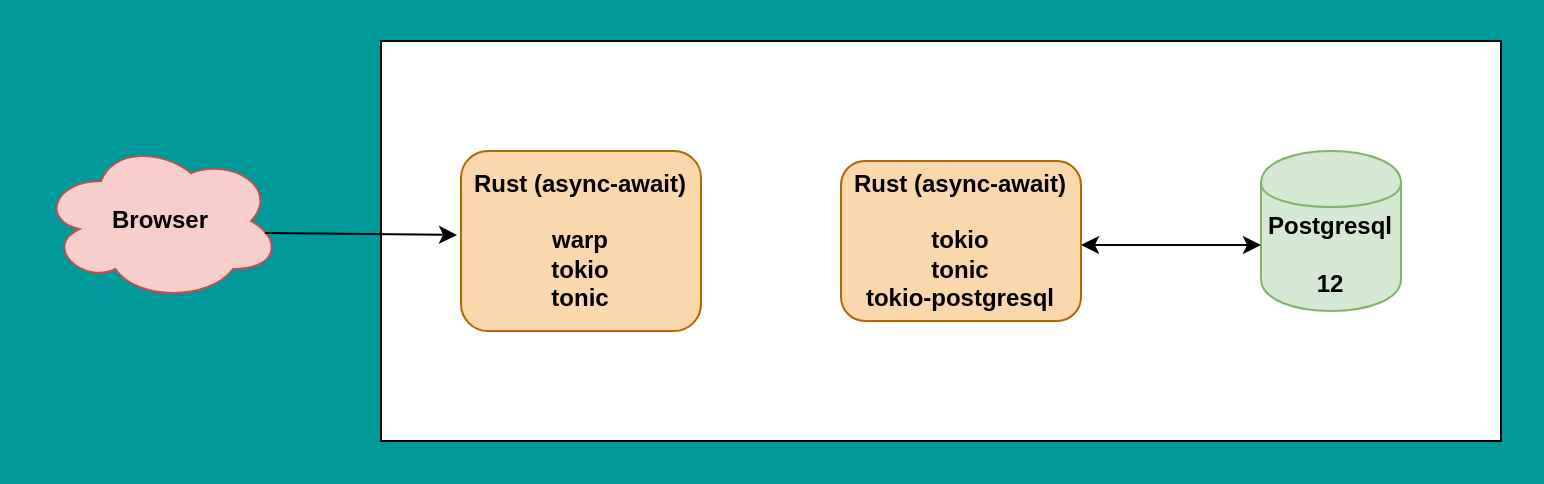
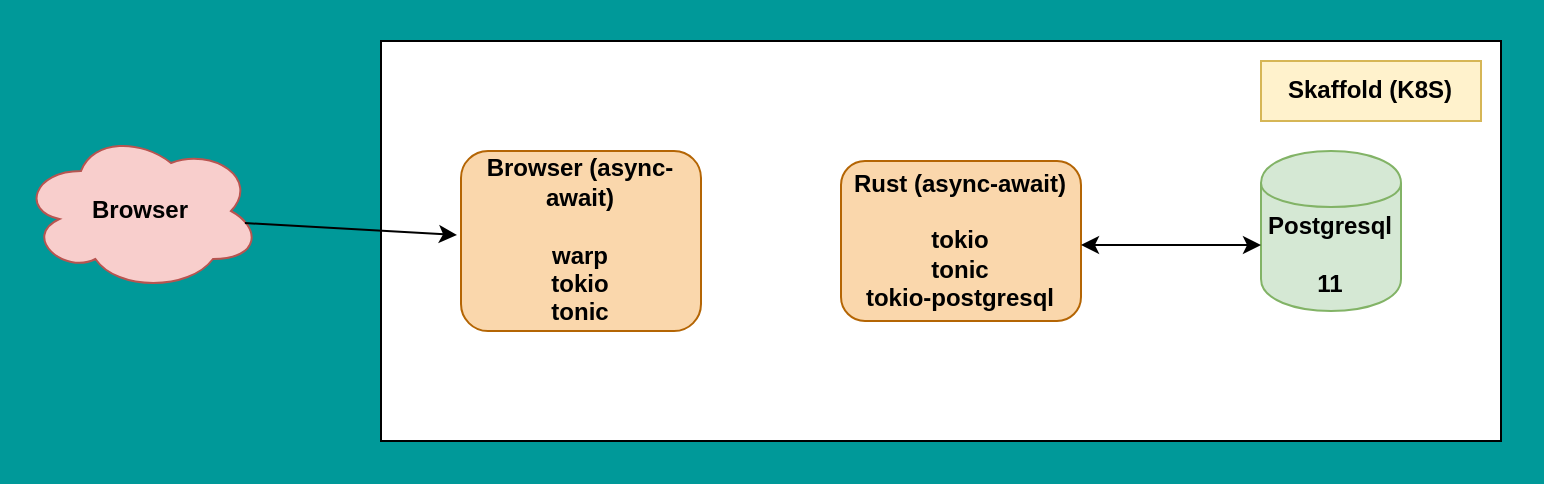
node "Skaffold (K8S)": added
node "Browser": moved (161, 221) -> (141, 211)
node "Rust (async-await) warp tokio tonic": label "Rust (async-await) warp tokio tonic" -> "Browser (async-await) warp tokio tonic"
node "Postgresql 12": label "Postgresql 12" -> "Postgresql 11"
